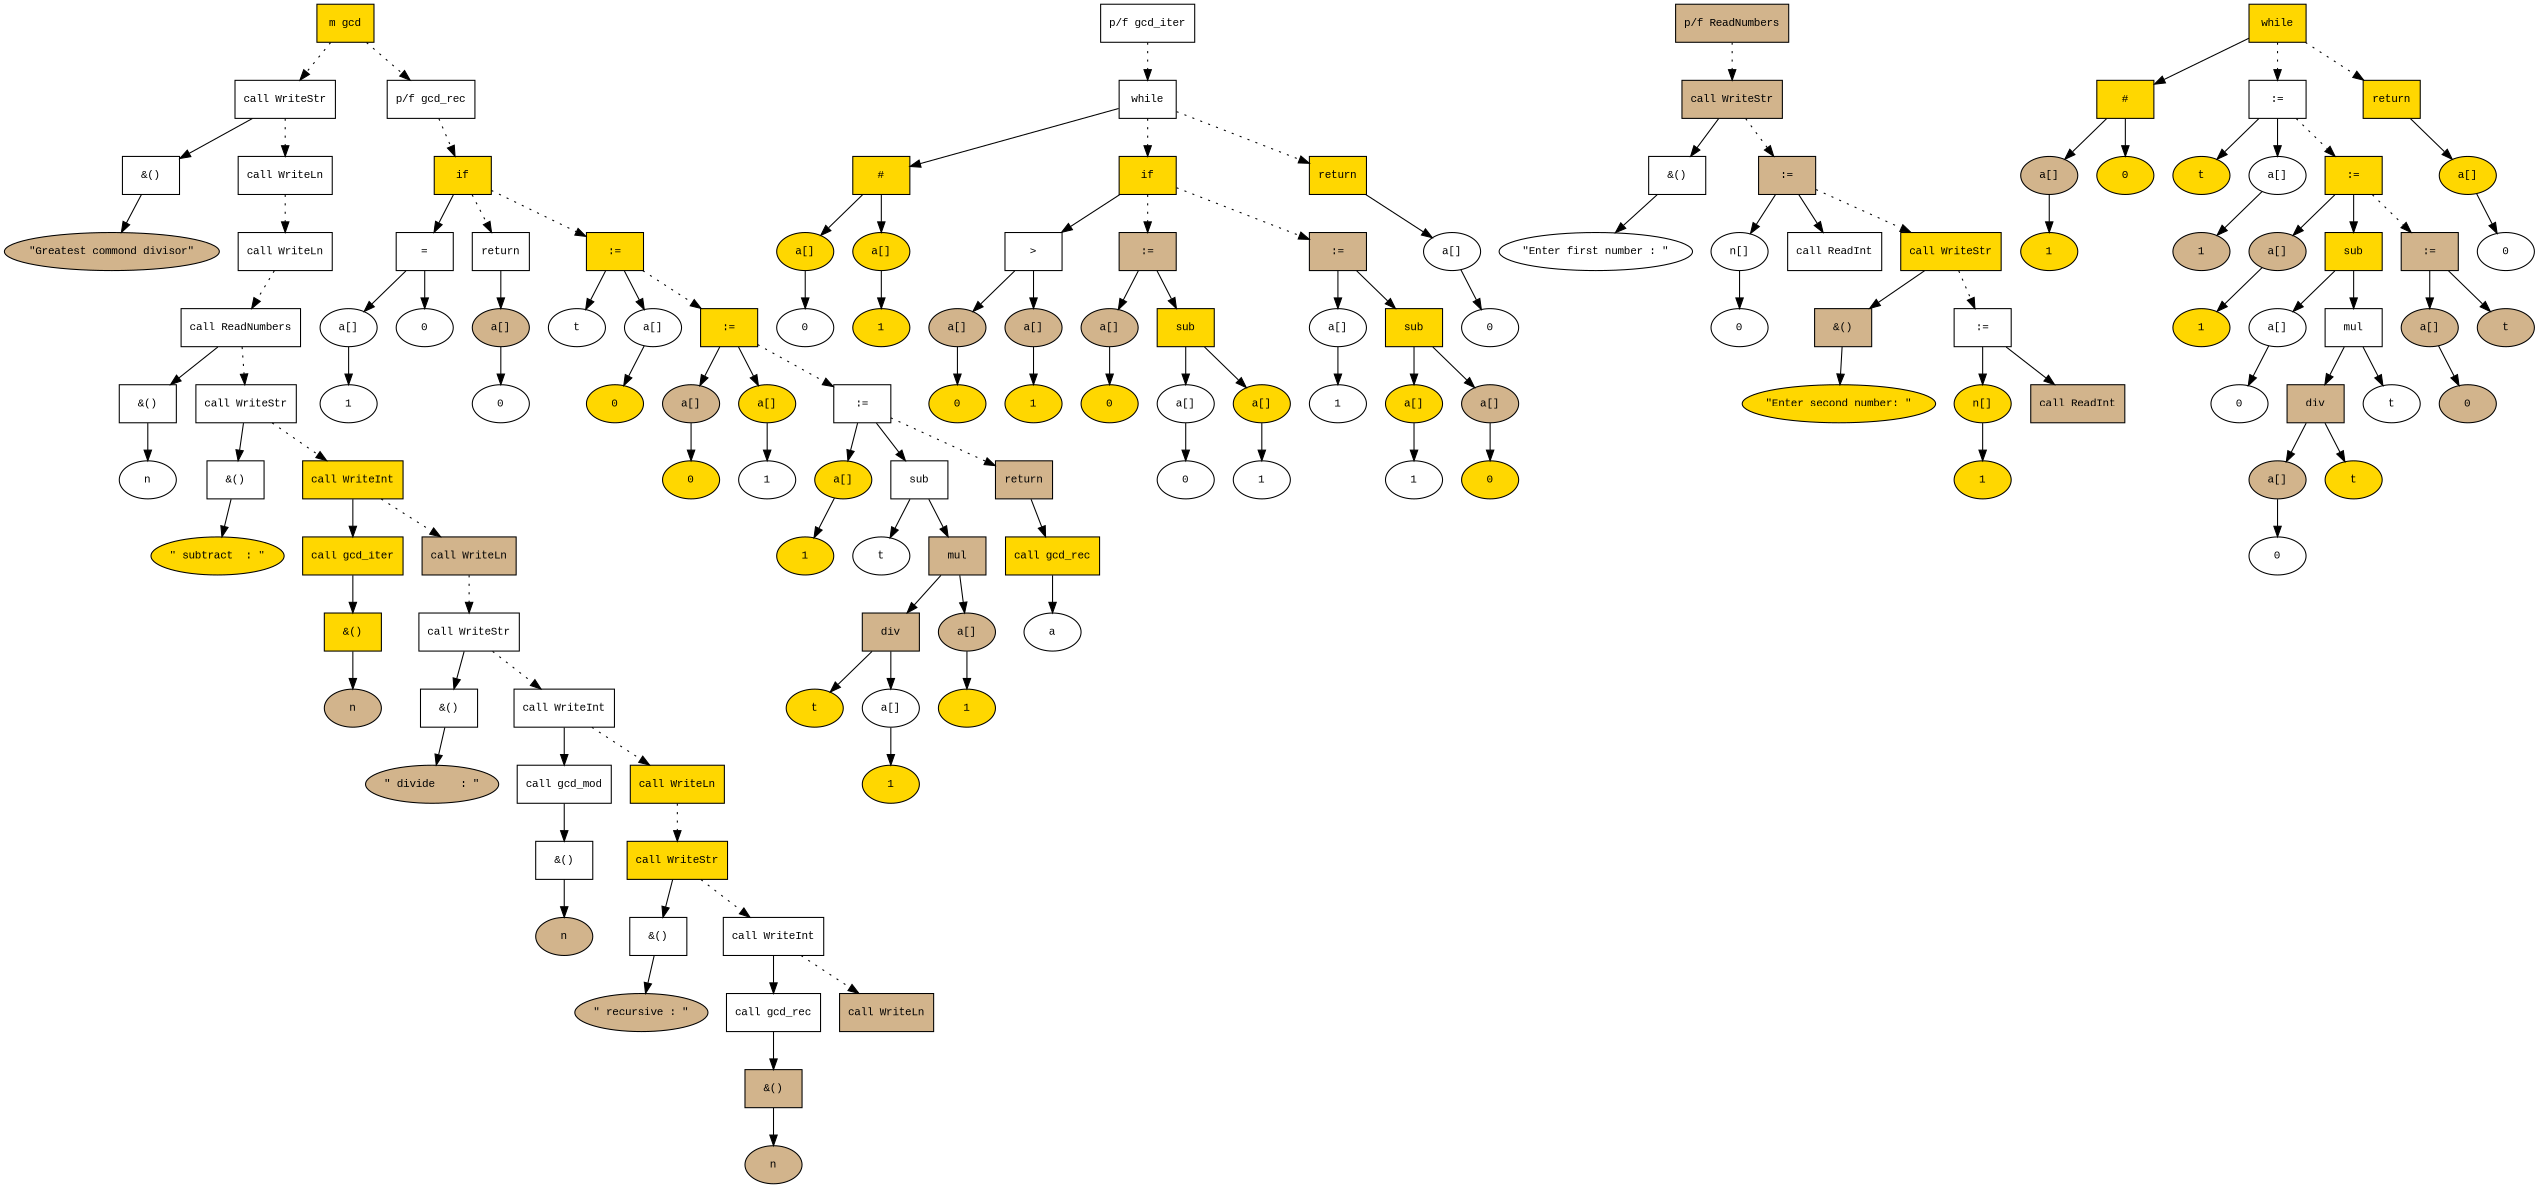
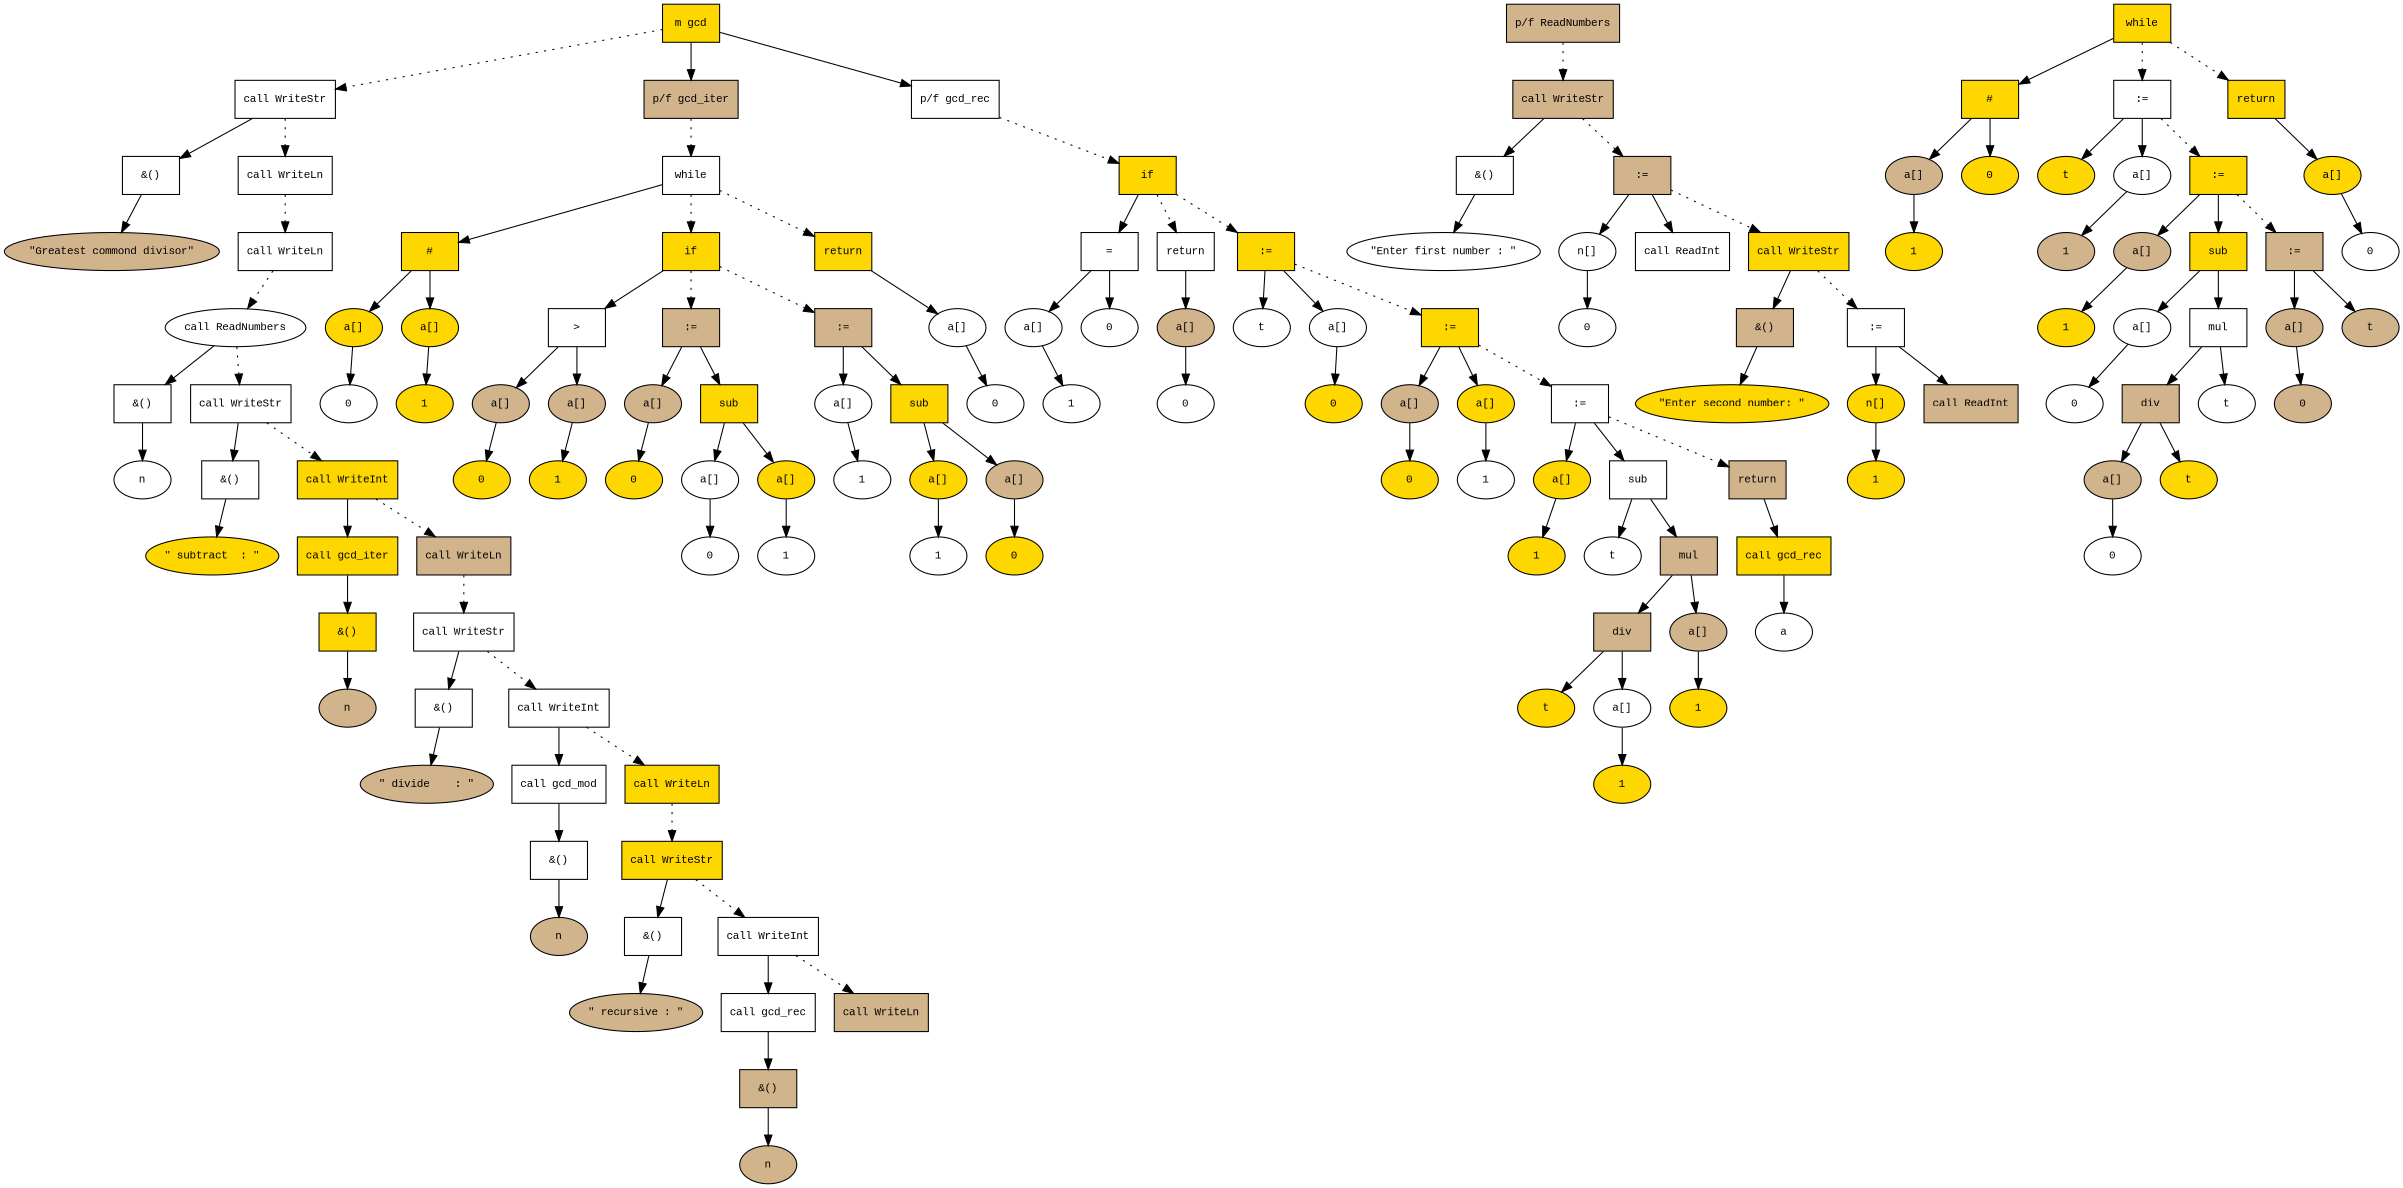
node "p/f gcd_iter": fillcolor white -> tan
edge "m gcd" -> "p/f gcd_iter": added
edge "m gcd" -> "p/f gcd_rec": style dotted -> solid
node "call ReadNumbers": shape box -> ellipse
